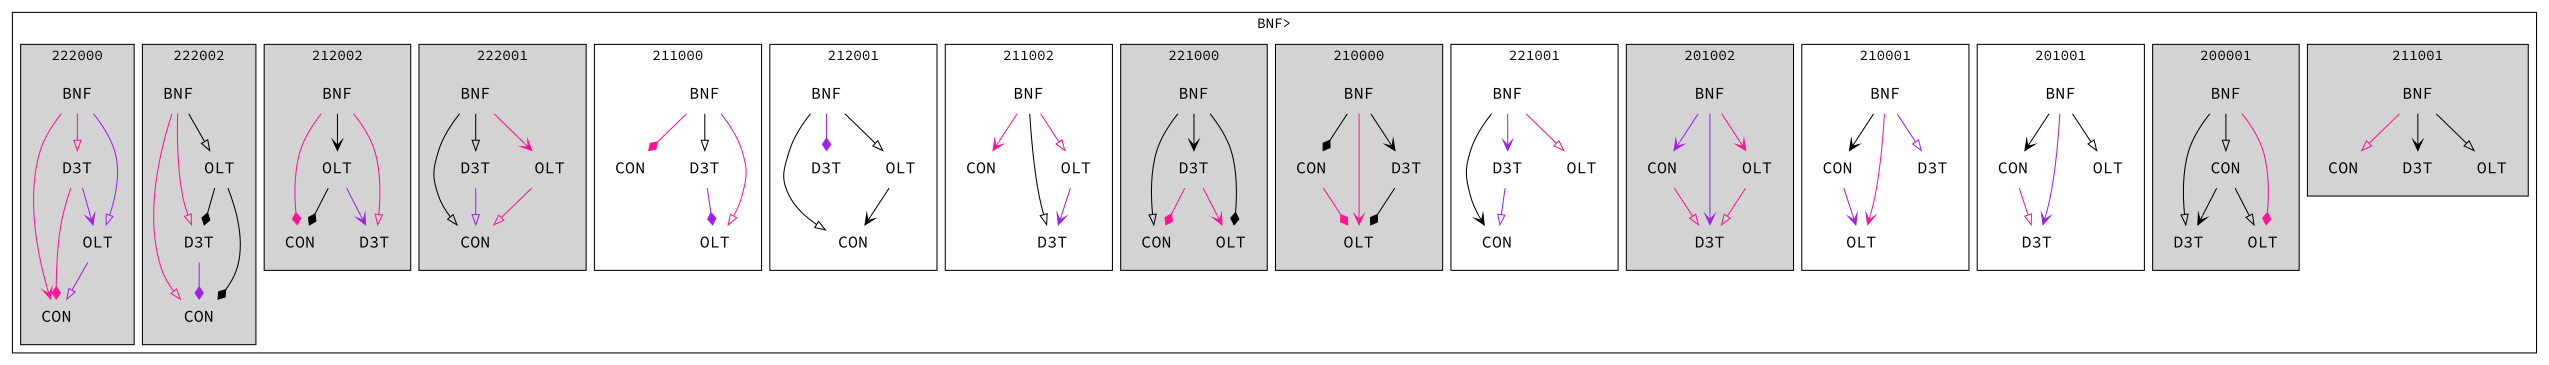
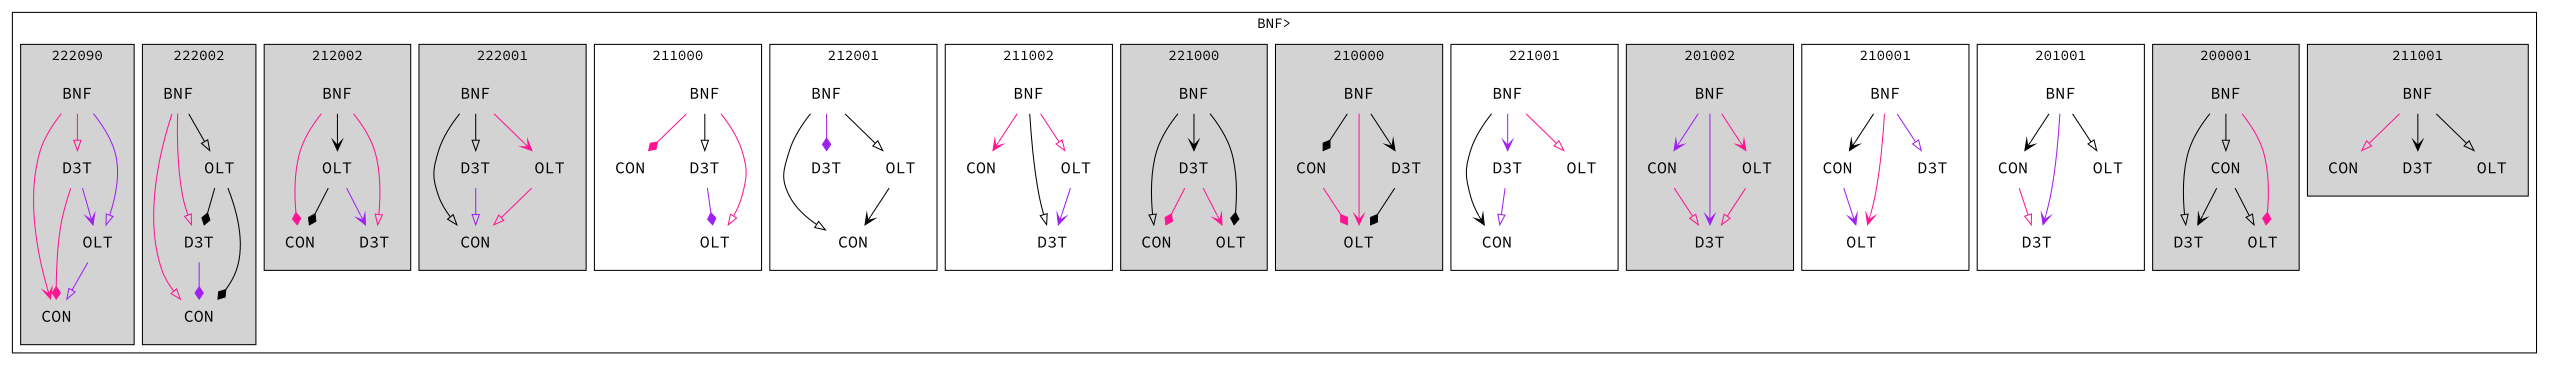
cluster "222000": label "222000" -> "222090"
